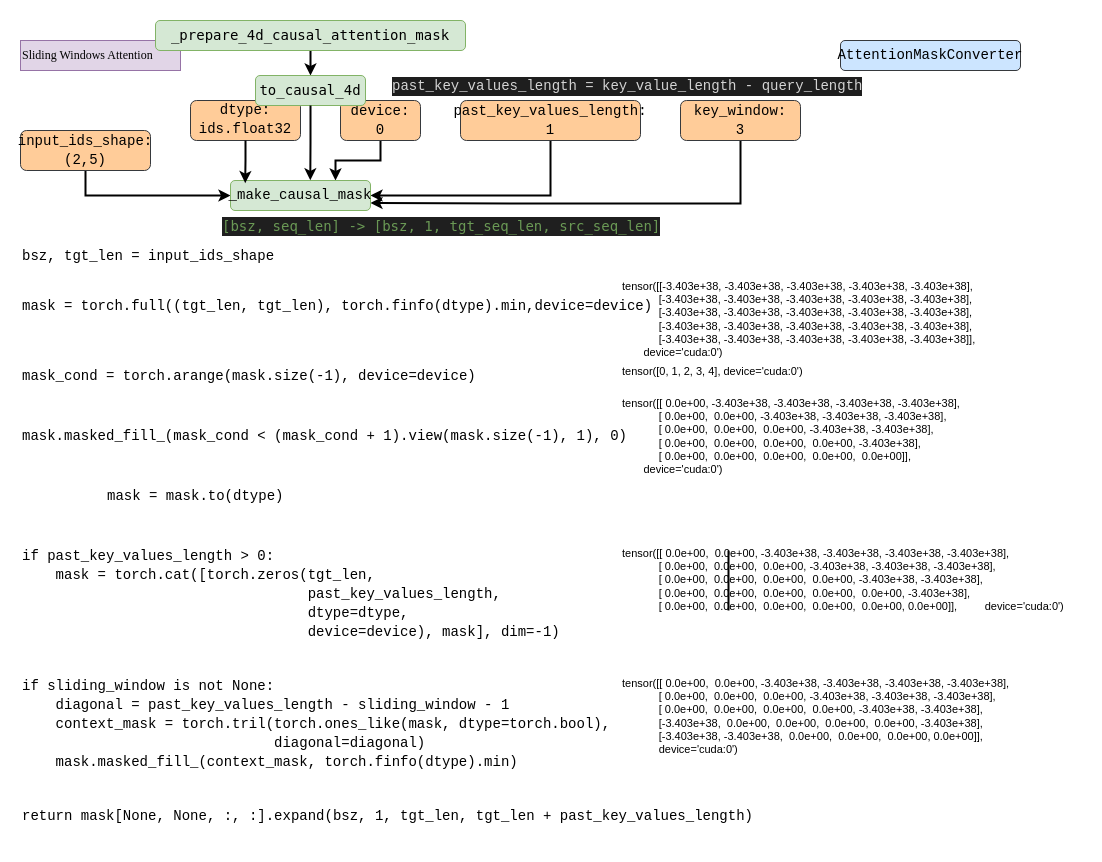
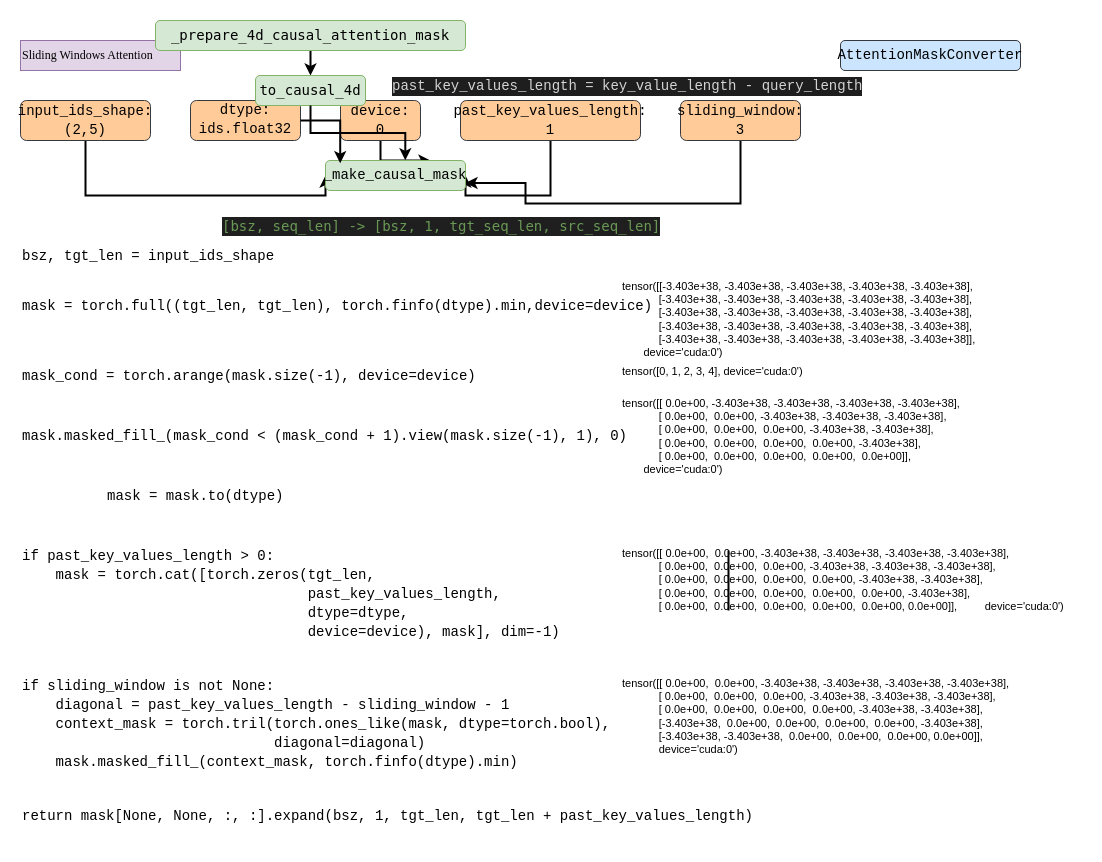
node "key_window: 3": label "key_window: 3" -> "sliding_window: 3"
node "input_ids_shape: (2,5)": moved (86, 151) -> (86, 121)
node "_make_causal_mask": moved (301, 196) -> (396, 176)
